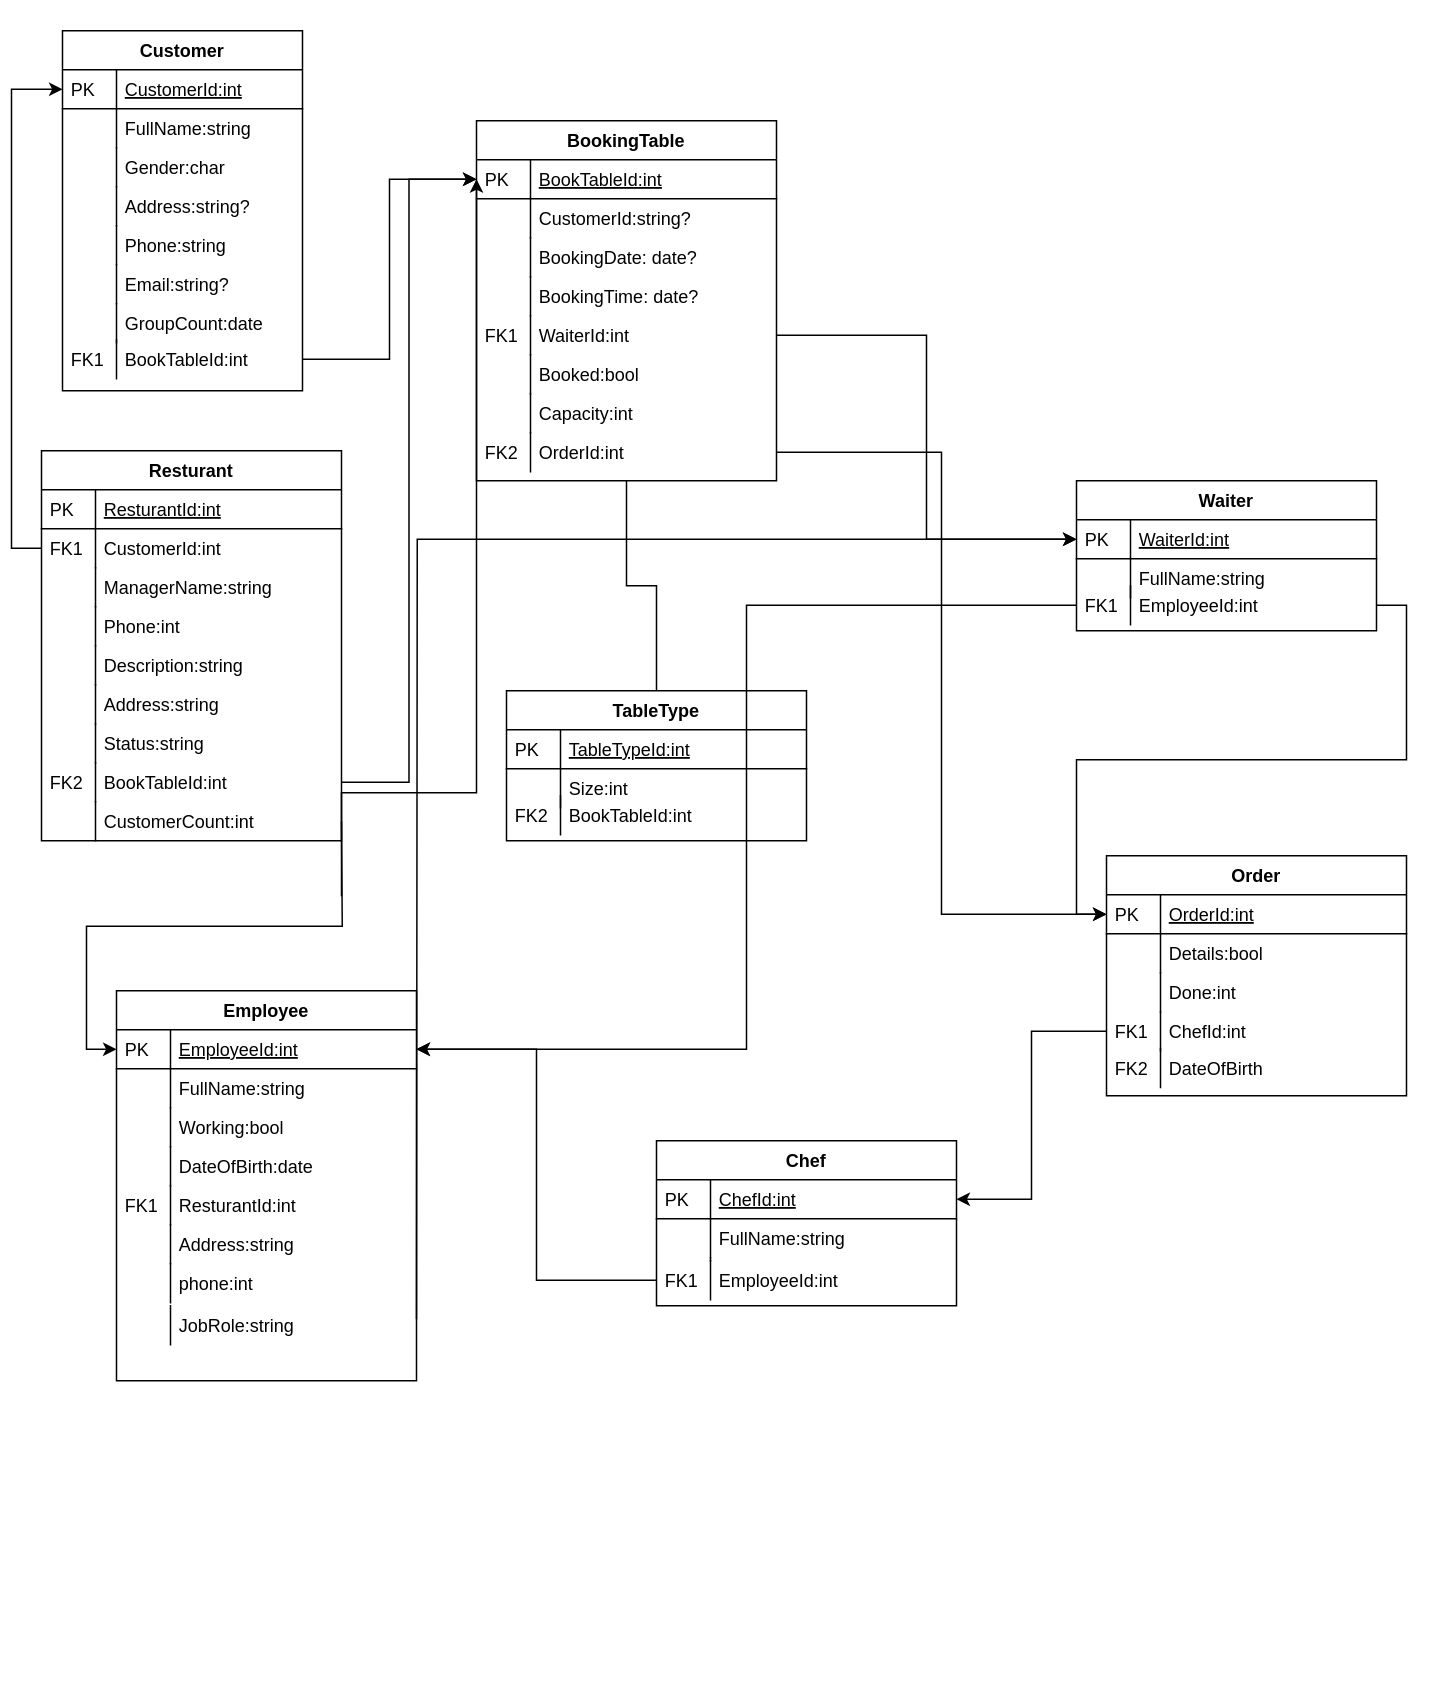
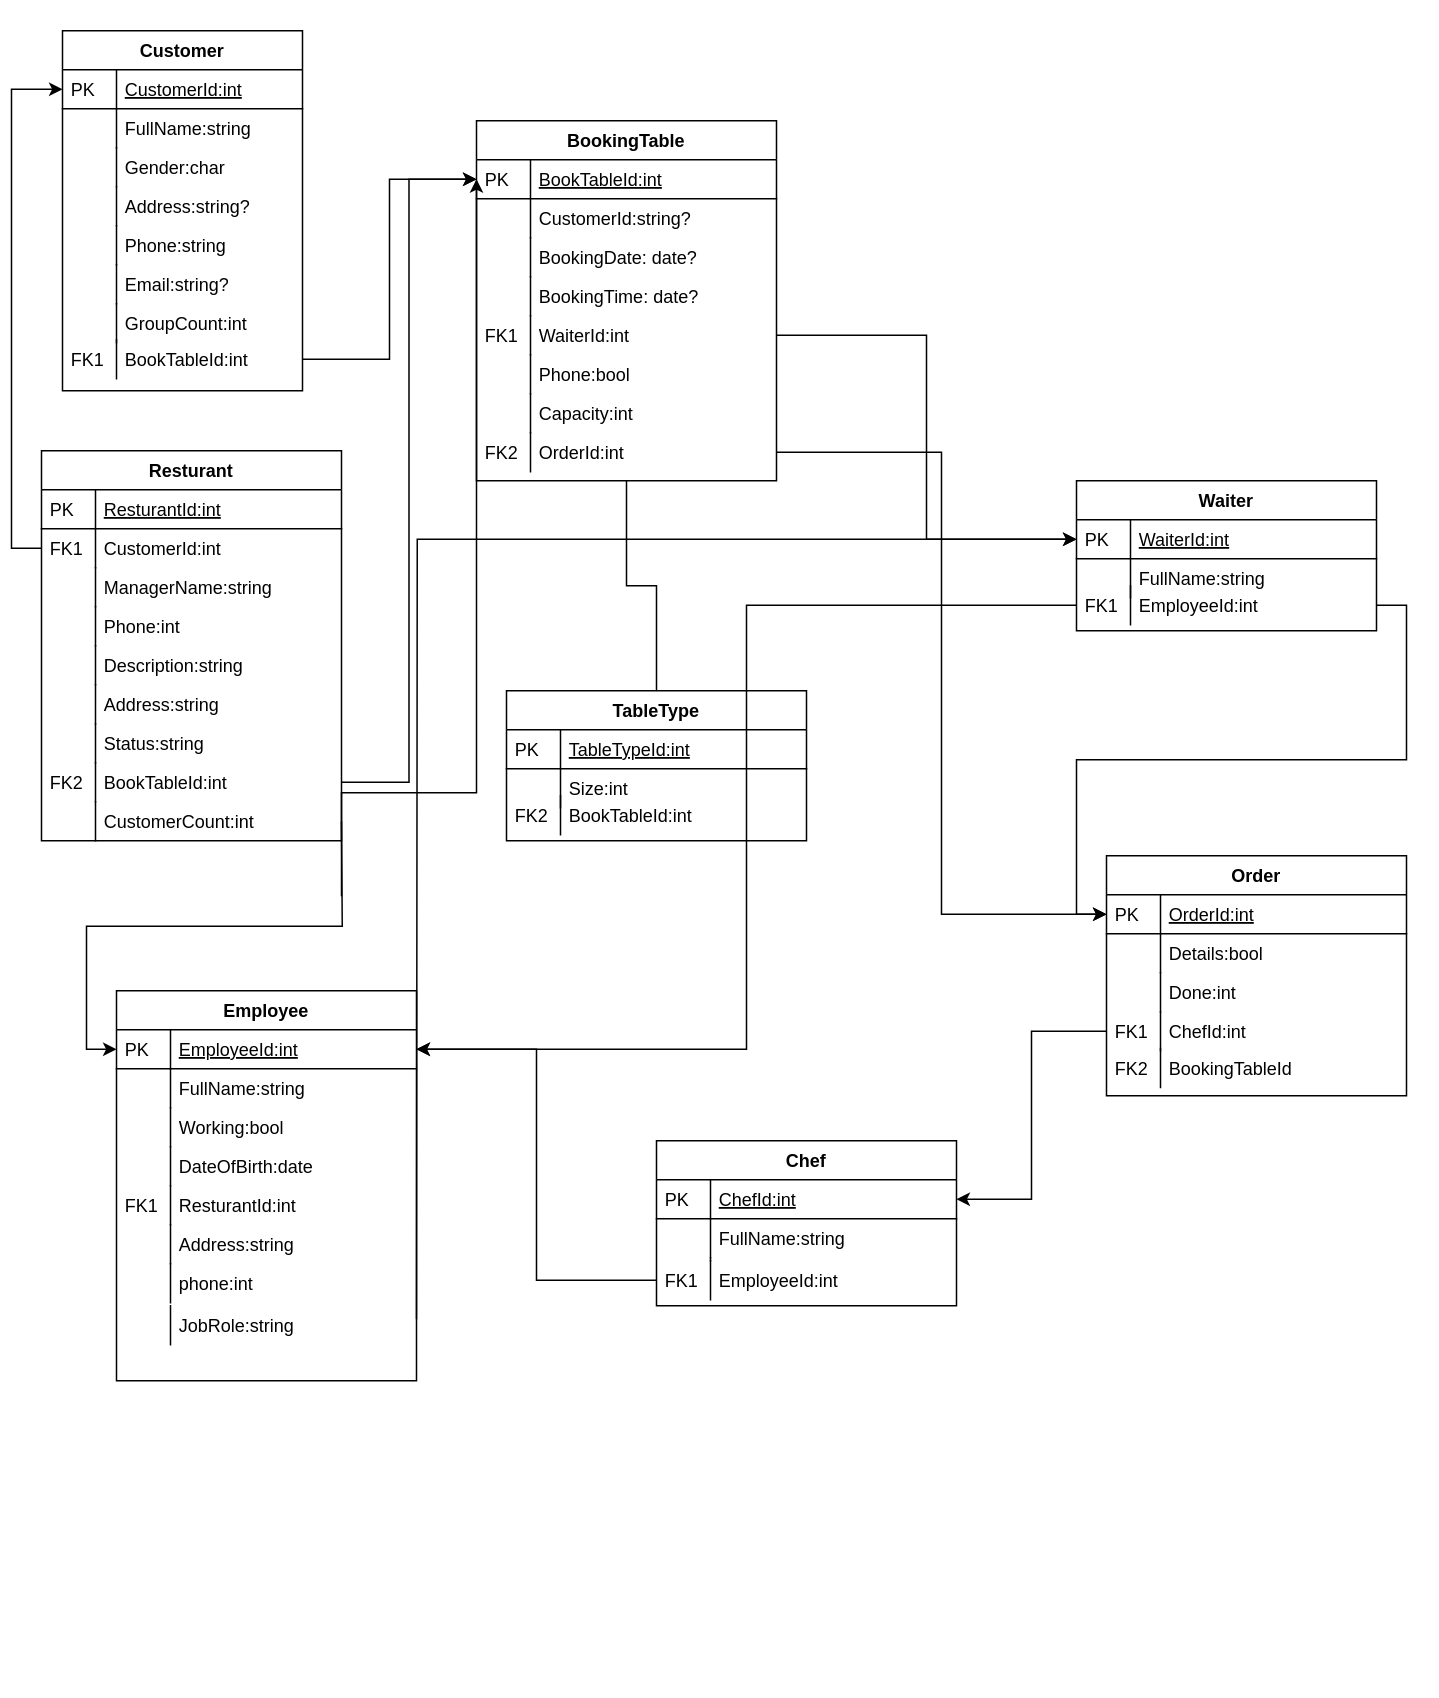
node "GroupCount:date": label "GroupCount:date" -> "GroupCount:int"
node "Booked:bool": label "Booked:bool" -> "Phone:bool"
node "DateOfBirth": label "DateOfBirth" -> "BookingTableId"
